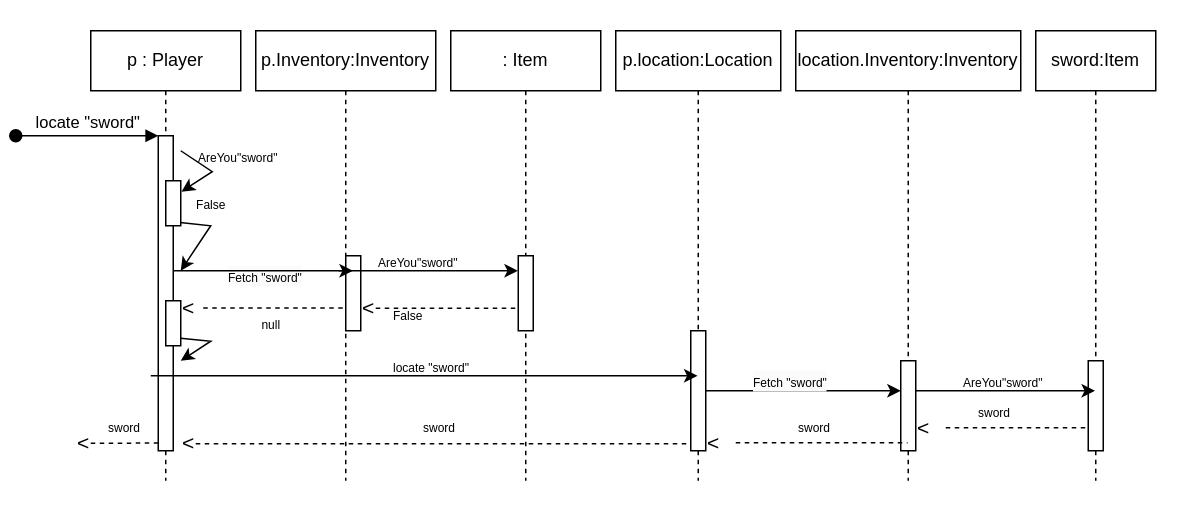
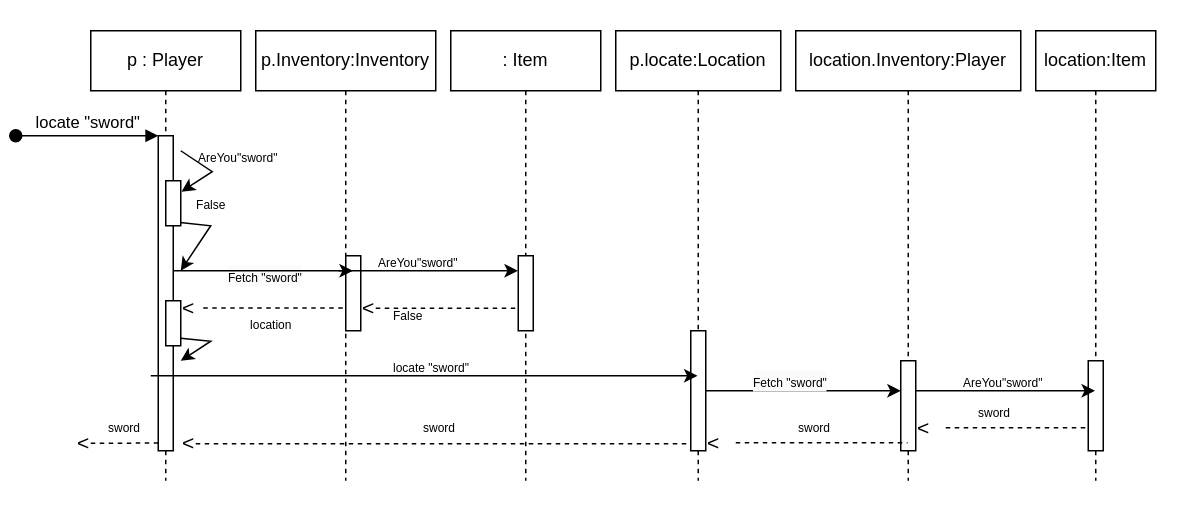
node "p.location:Location": label "p.location:Location" -> "p.locate:Location"
node "location.Inventory:Inventory": label "location.Inventory:Inventory" -> "location.Inventory:Player"
node "sword:Item": label "sword:Item" -> "location:Item"
node "null": label "null" -> "location"
